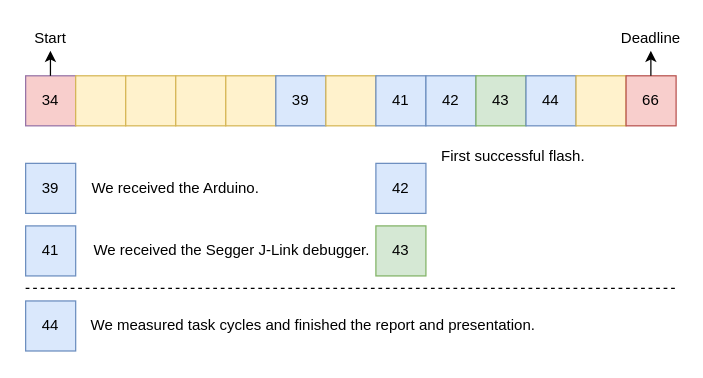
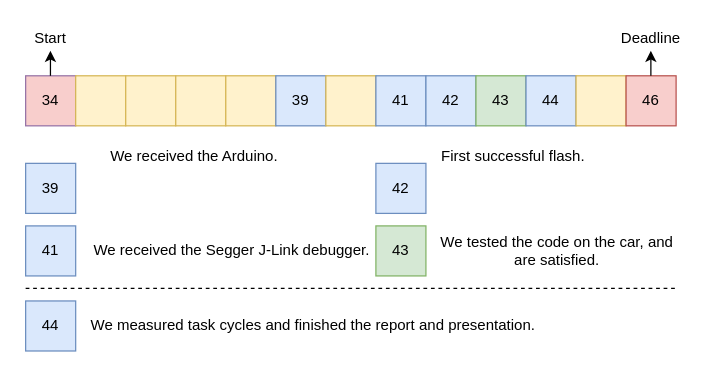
node "66": label "66" -> "46"
node "We received the Arduino.": moved (176, 188) -> (194, 157)
node "We tested the code on the car, and are satisfied.": added
